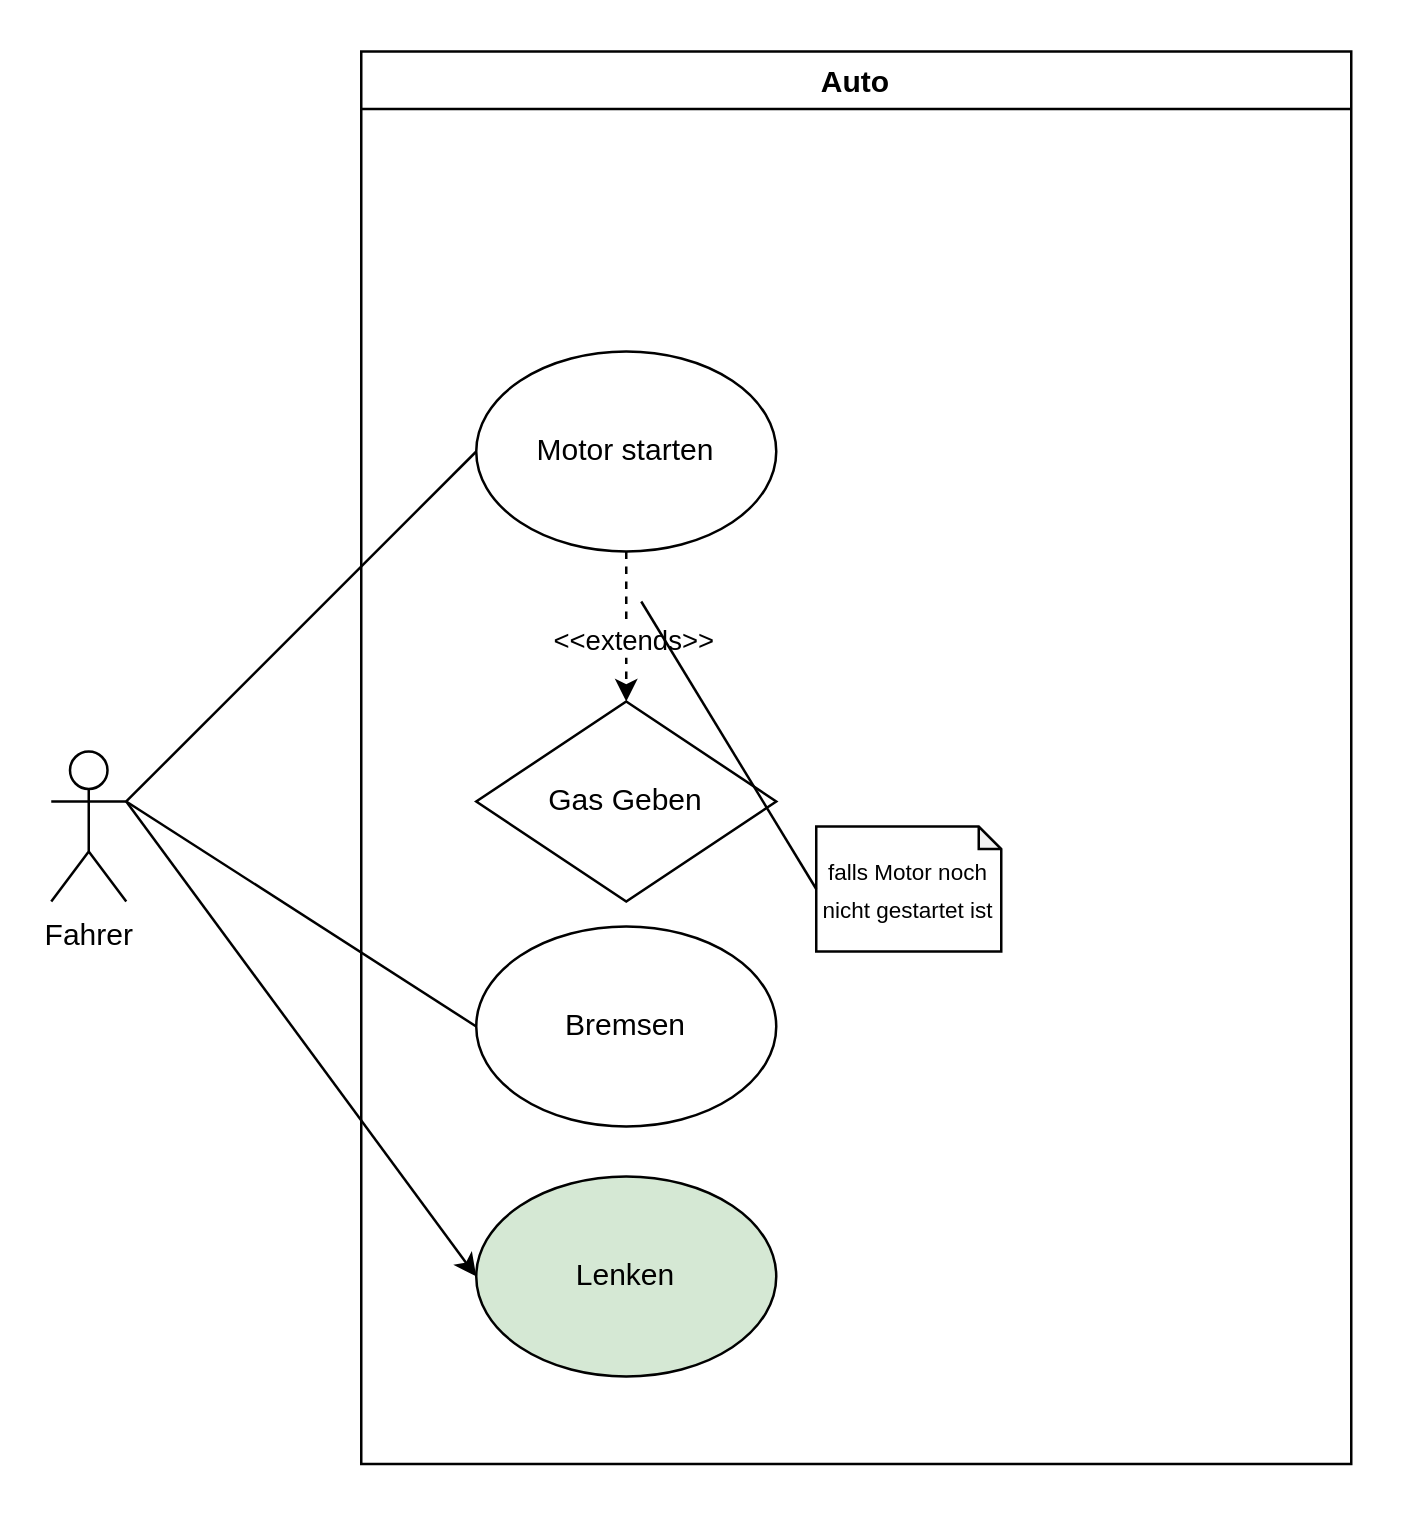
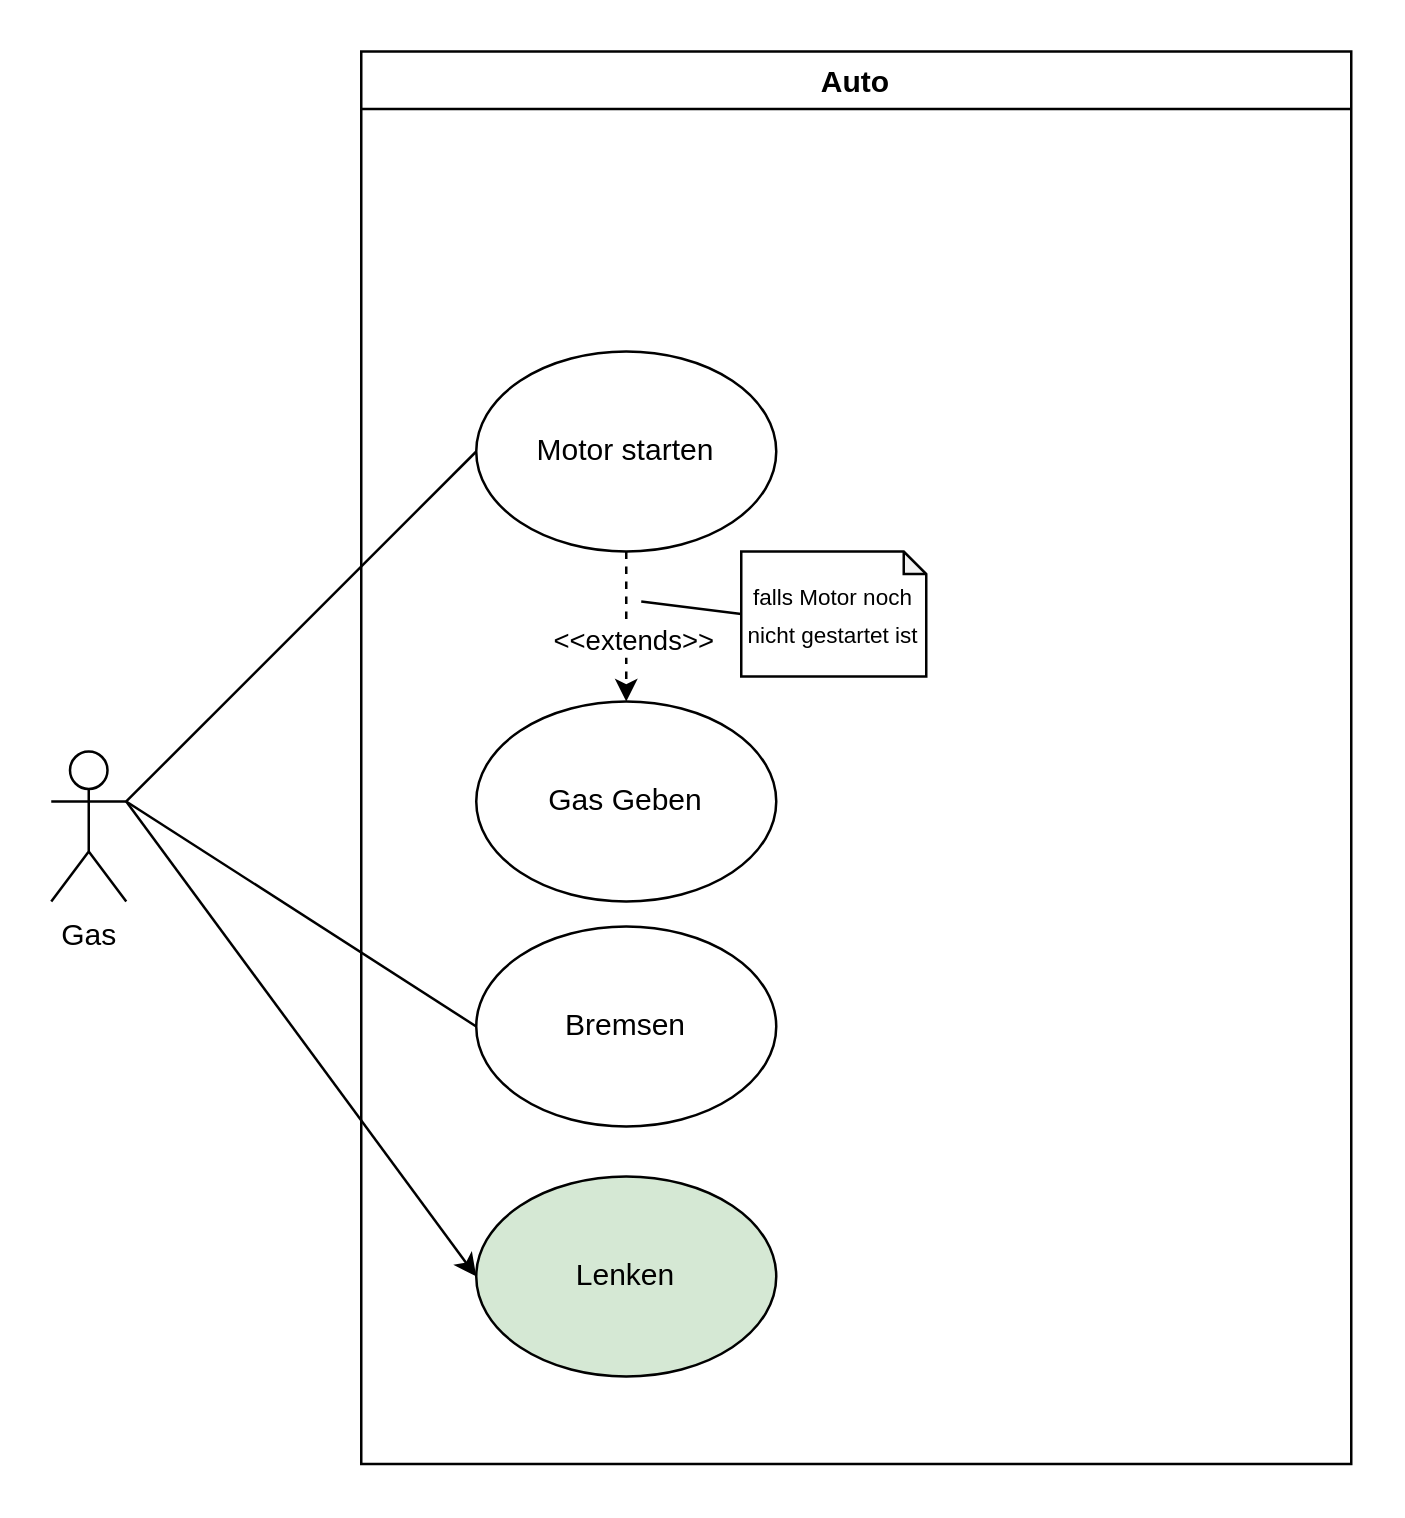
node "Gas Geben": shape diamond -> ellipse
node "falls Motor noch nicht gestartet ist": moved (909, 889) -> (834, 614)
node "Fahrer": label "Fahrer" -> "Gas"
